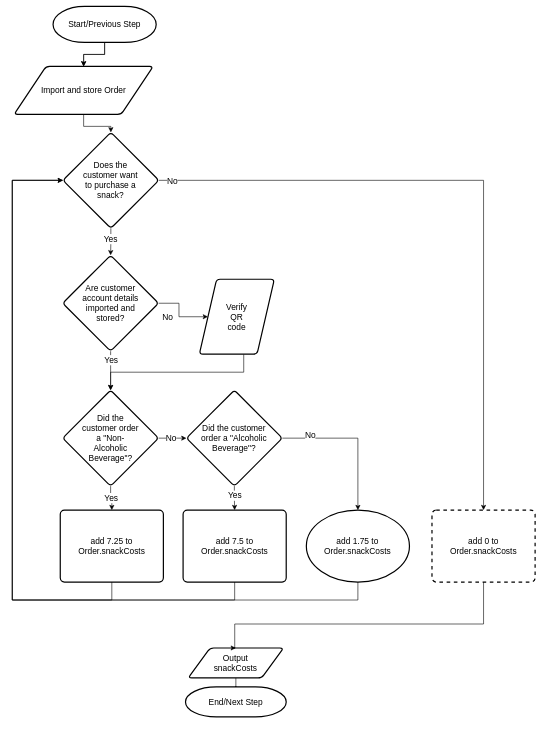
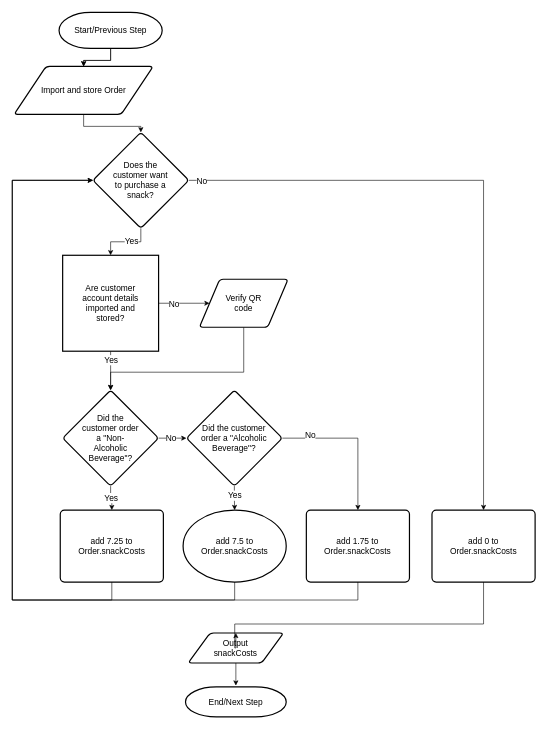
node "Start/Previous Step": moved (105, 24) -> (111, 30)
node "Does the customer want to purchase a snack?": moved (111, 180) -> (141, 180)
node "Are customer account details imported and stored?": shape diamond -> rectangle
node "Verify QR code": size 75x75 -> 89x48
node "add 7.5 to Order.snackCosts": shape rounded rectangle -> ellipse
node "add 1.75 to Order.snackCosts": shape ellipse -> rounded rectangle
node "add 0 to Order.snackCosts": style dashed -> solid
node "Output snackCosts": moved (236, 663) -> (236, 648)
